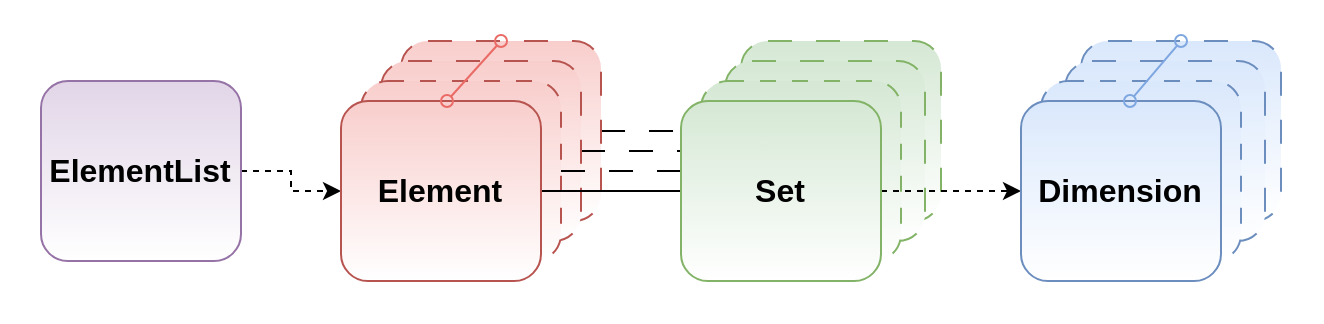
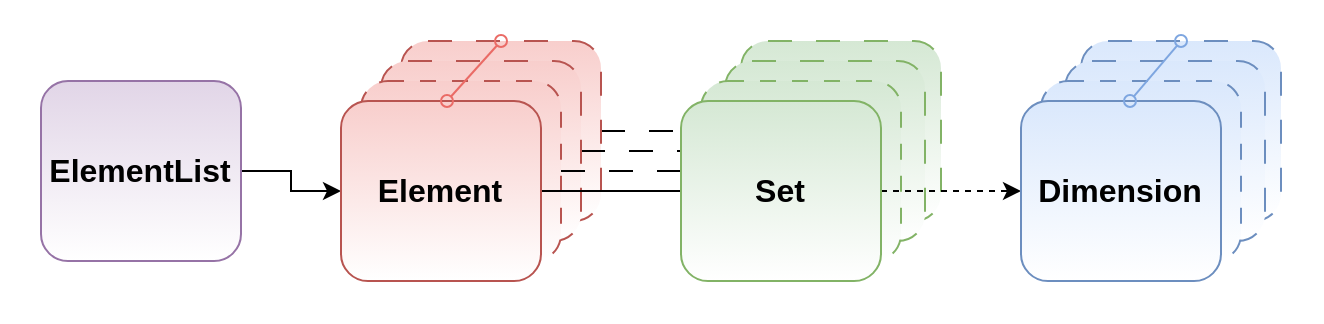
edge "ElementList" -> "Element": style dashed -> solid
